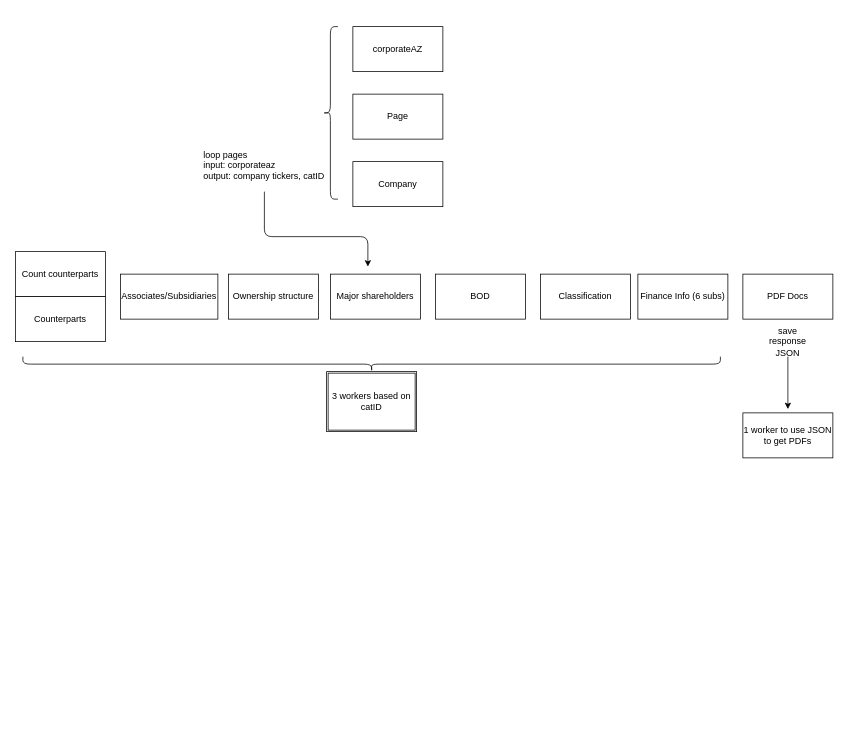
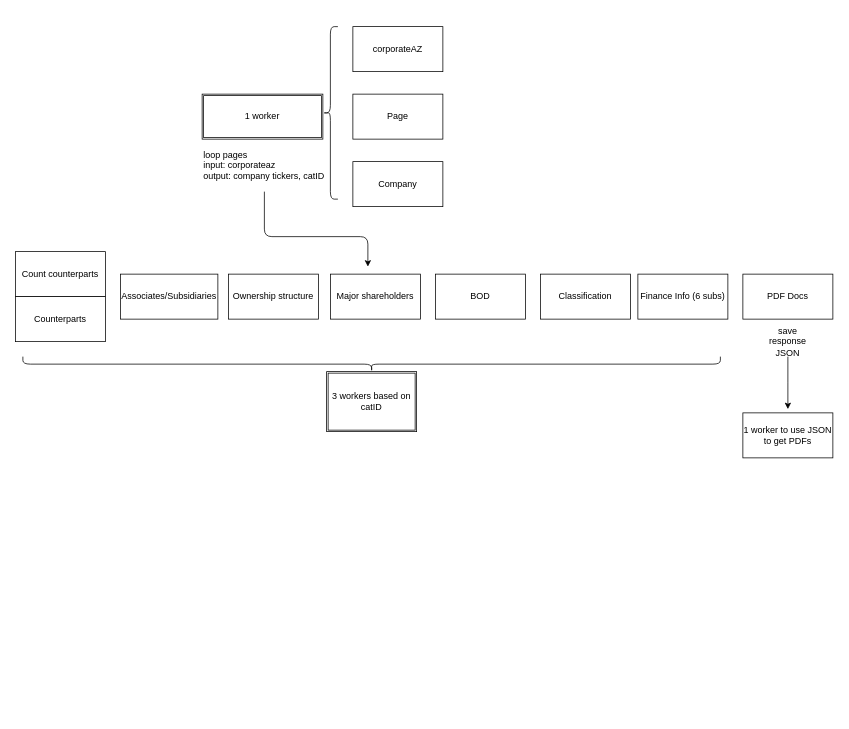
node "1 worker": added
